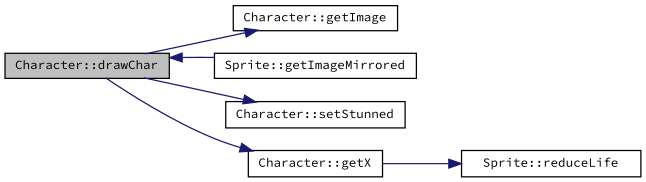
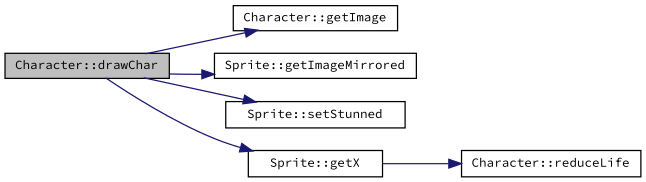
edge "Sprite::getImageMirrored" -> "Character::drawChar": reversed
node "Character::setStunned": label "Character::setStunned" -> "Sprite::setStunned"
node "Character::getX": label "Character::getX" -> "Sprite::getX"
node "Sprite::reduceLife": label "Sprite::reduceLife" -> "Character::reduceLife"
